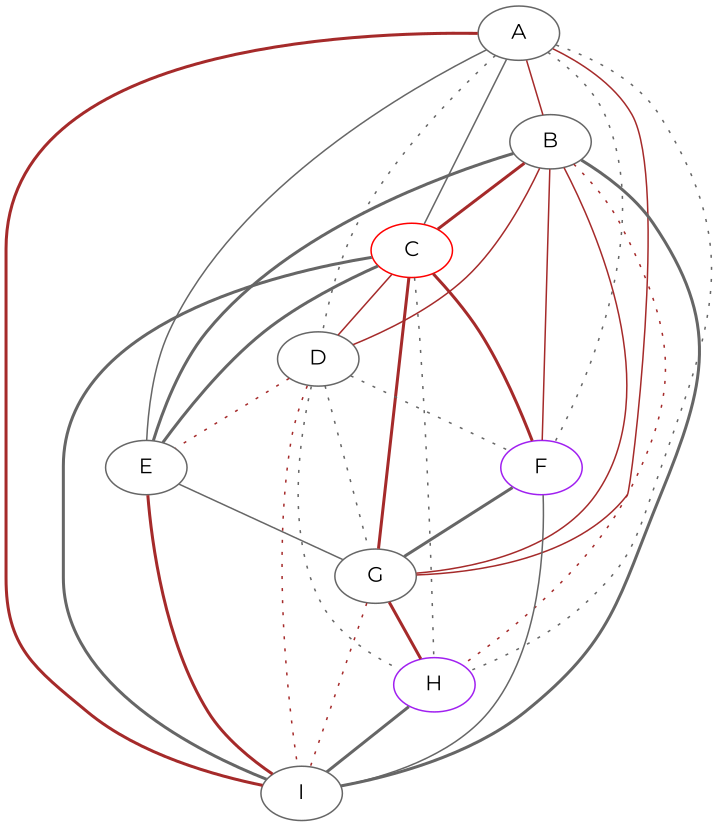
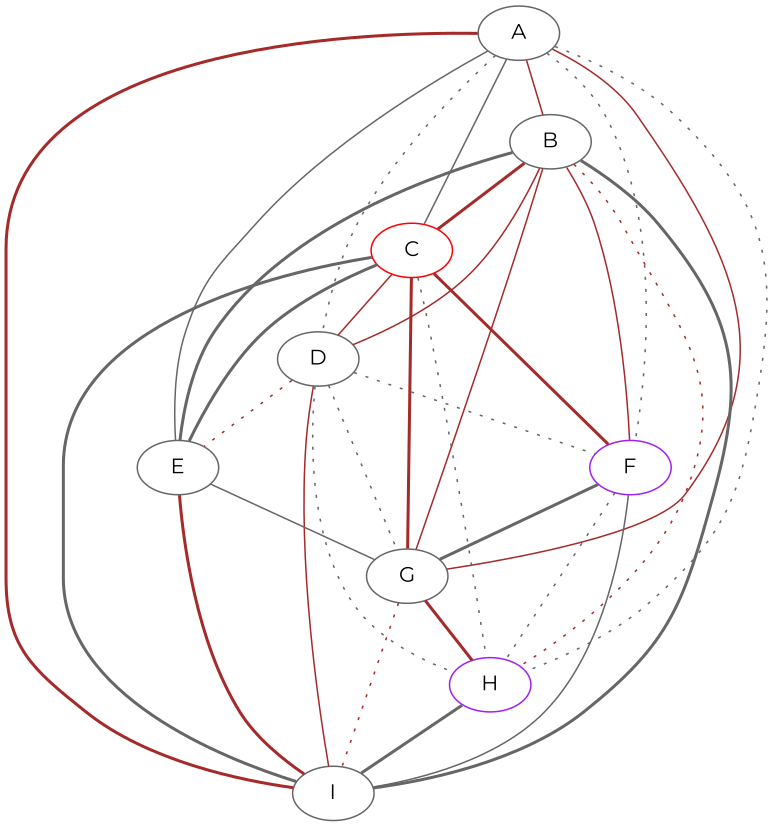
edge "D" -- "I": style dotted -> solid
edge "F" -- "H": added
